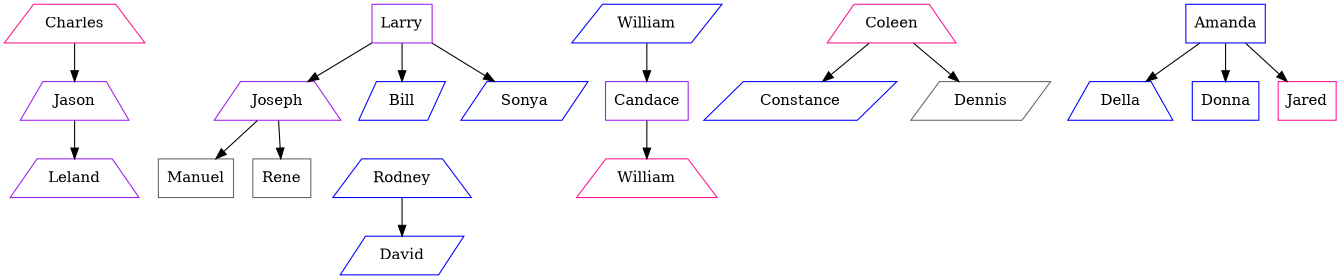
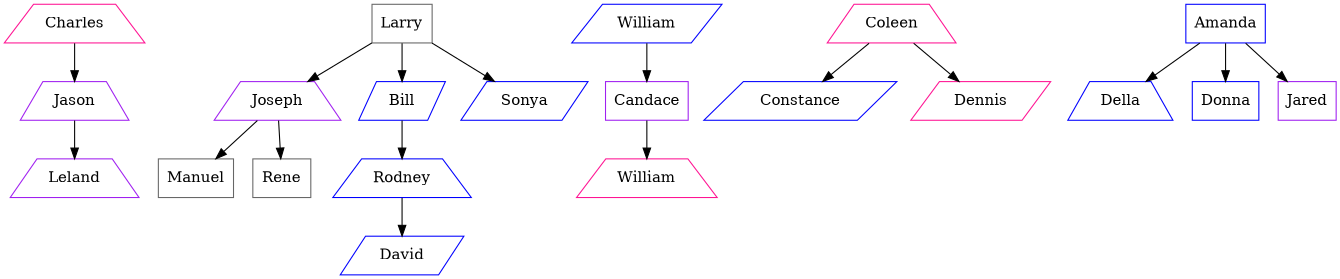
node "Larry": color purple -> gray40
node "Dennis": color gray40 -> deeppink
node "Jared": color deeppink -> purple
edge "Bill" -> "Rodney": added
